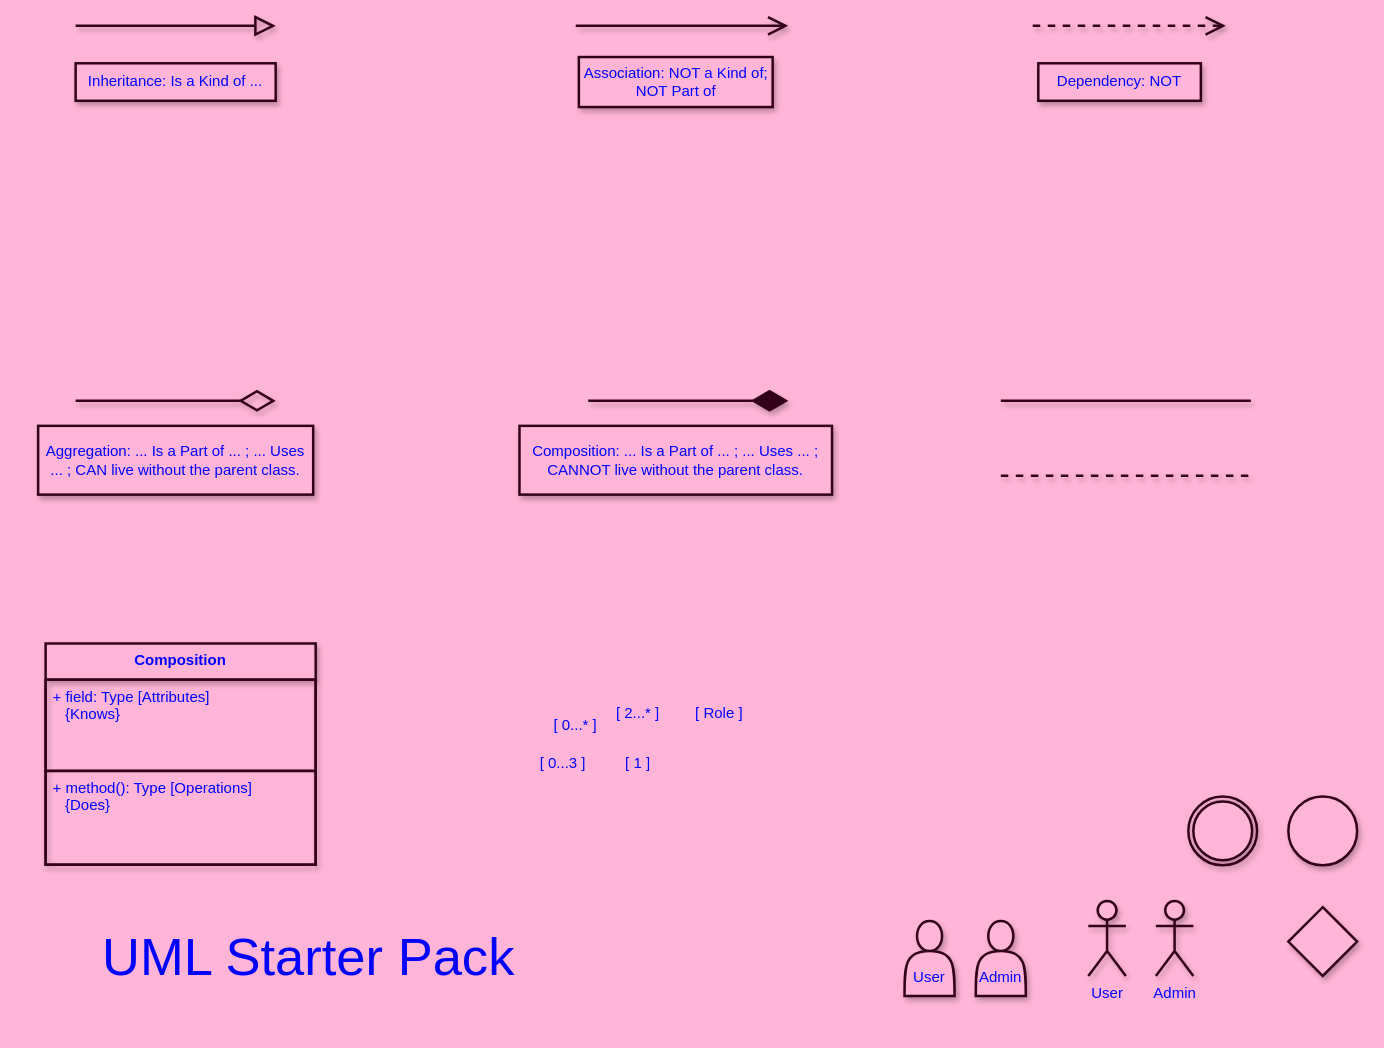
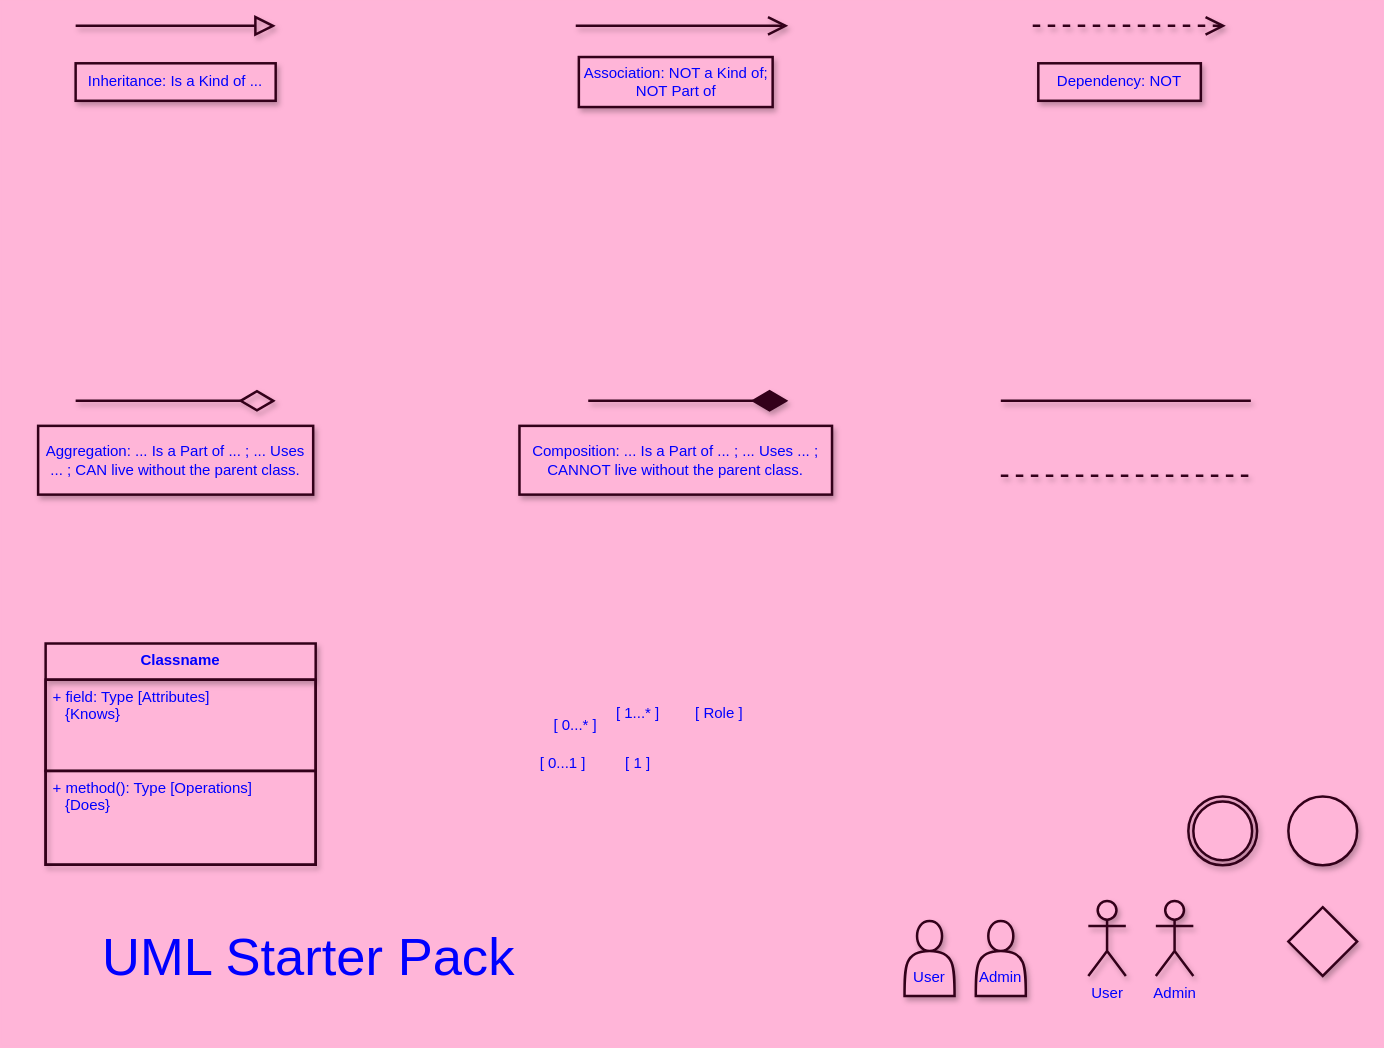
node "Composition": label "Composition" -> "Classname"
node "[ 2...* ]": label "[ 2...* ]" -> "[ 1...* ]"
node "[ 0...3 ]": label "[ 0...3 ]" -> "[ 0...1 ]"
